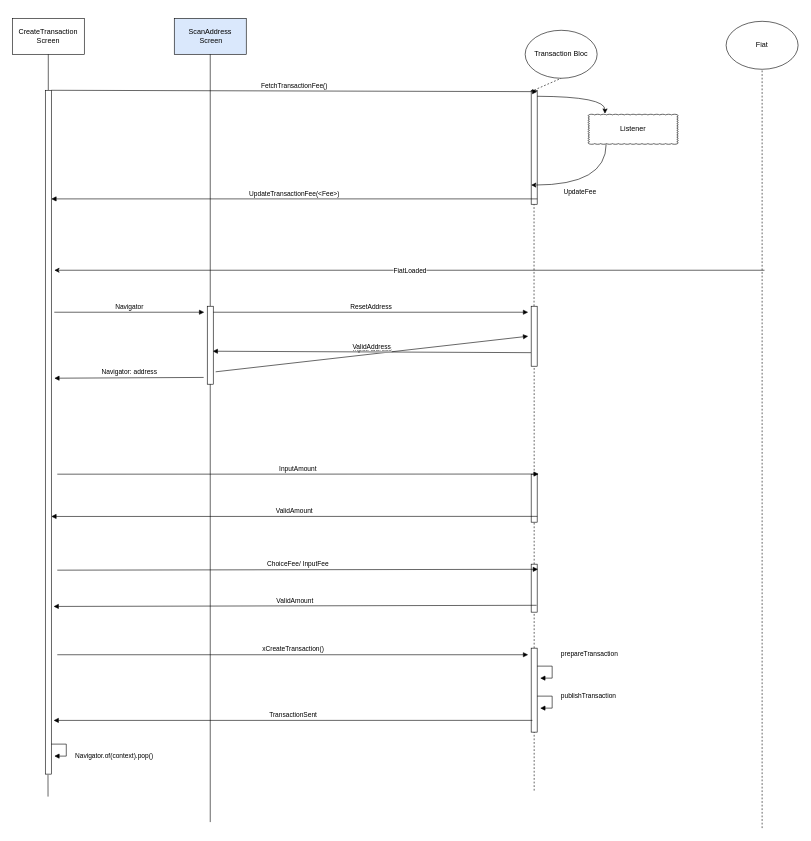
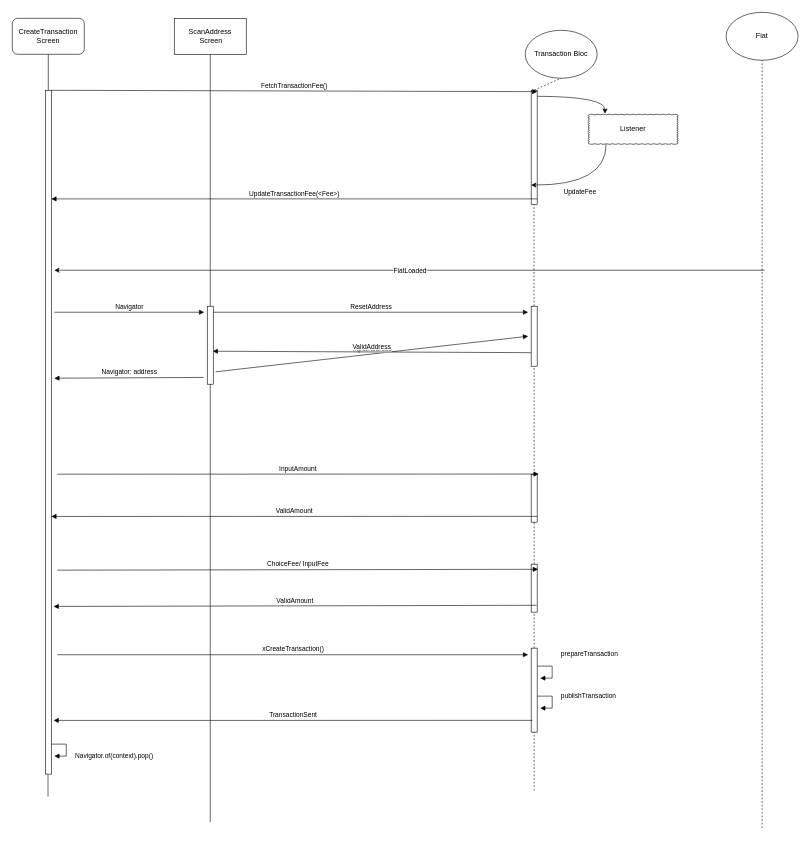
node "CreateTransaction Screen": shape rectangle -> rounded rectangle
node "ScanAddress Screen": fillcolor #dae8fc -> #ffffff
node "Fiat": moved (762, 45) -> (762, 36)
